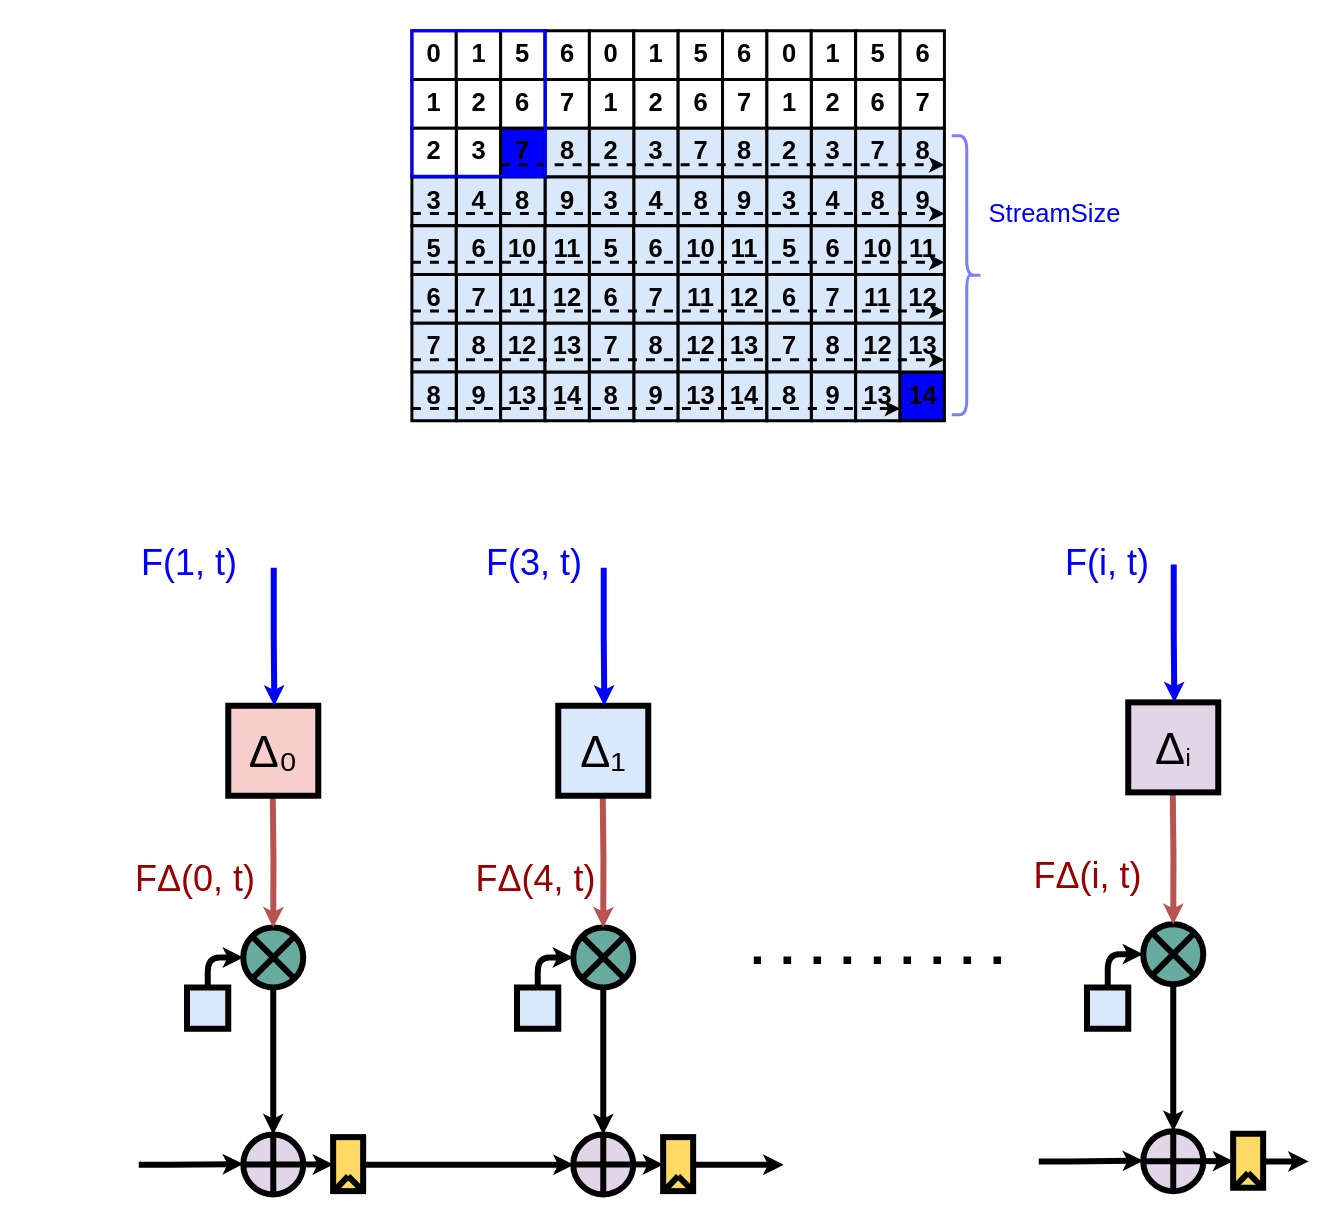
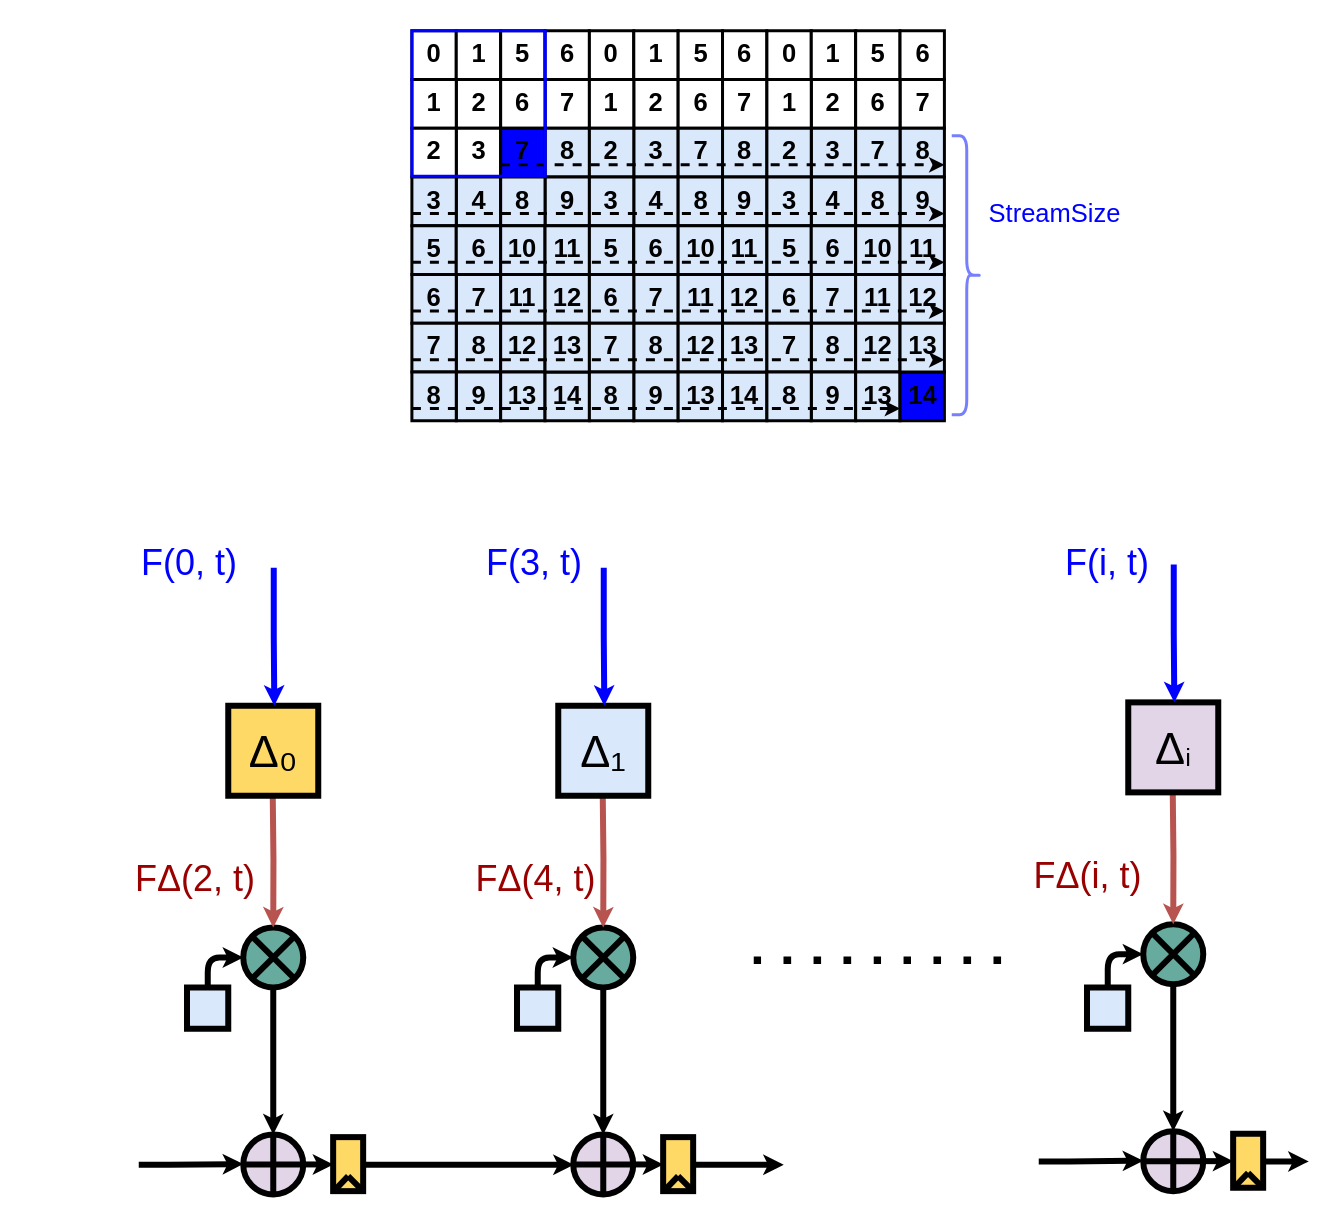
node "F(1, t)": label "F(1, t)" -> "F(0, t)"
node "Δ₀": fillcolor #f8cecc -> #ffd966
node "FΔ(0, t)": label "FΔ(0, t)" -> "FΔ(2, t)"
